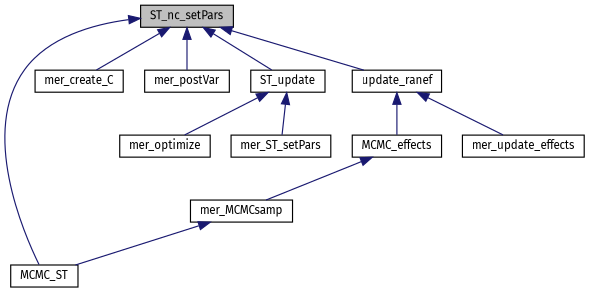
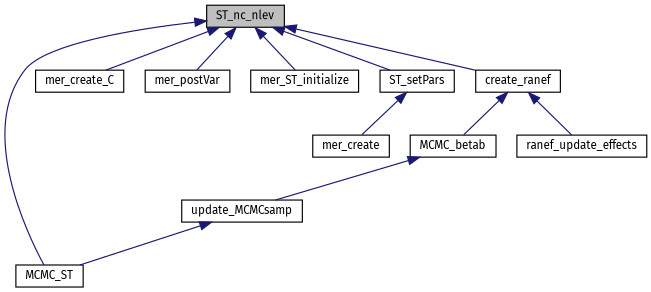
node "ST_nc_setPars": label "ST_nc_setPars" -> "ST_nc_nlev"
node "ST_update": label "ST_update" -> "ST_setPars"
node "mer_ST_initialize": added
node "update_ranef": label "update_ranef" -> "create_ranef"
node "mer_optimize": label "mer_optimize" -> "mer_create"
node "mer_ST_setPars": removed
node "MCMC_effects": label "MCMC_effects" -> "MCMC_betab"
node "mer_update_effects": label "mer_update_effects" -> "ranef_update_effects"
node "mer_MCMCsamp": label "mer_MCMCsamp" -> "update_MCMCsamp"
